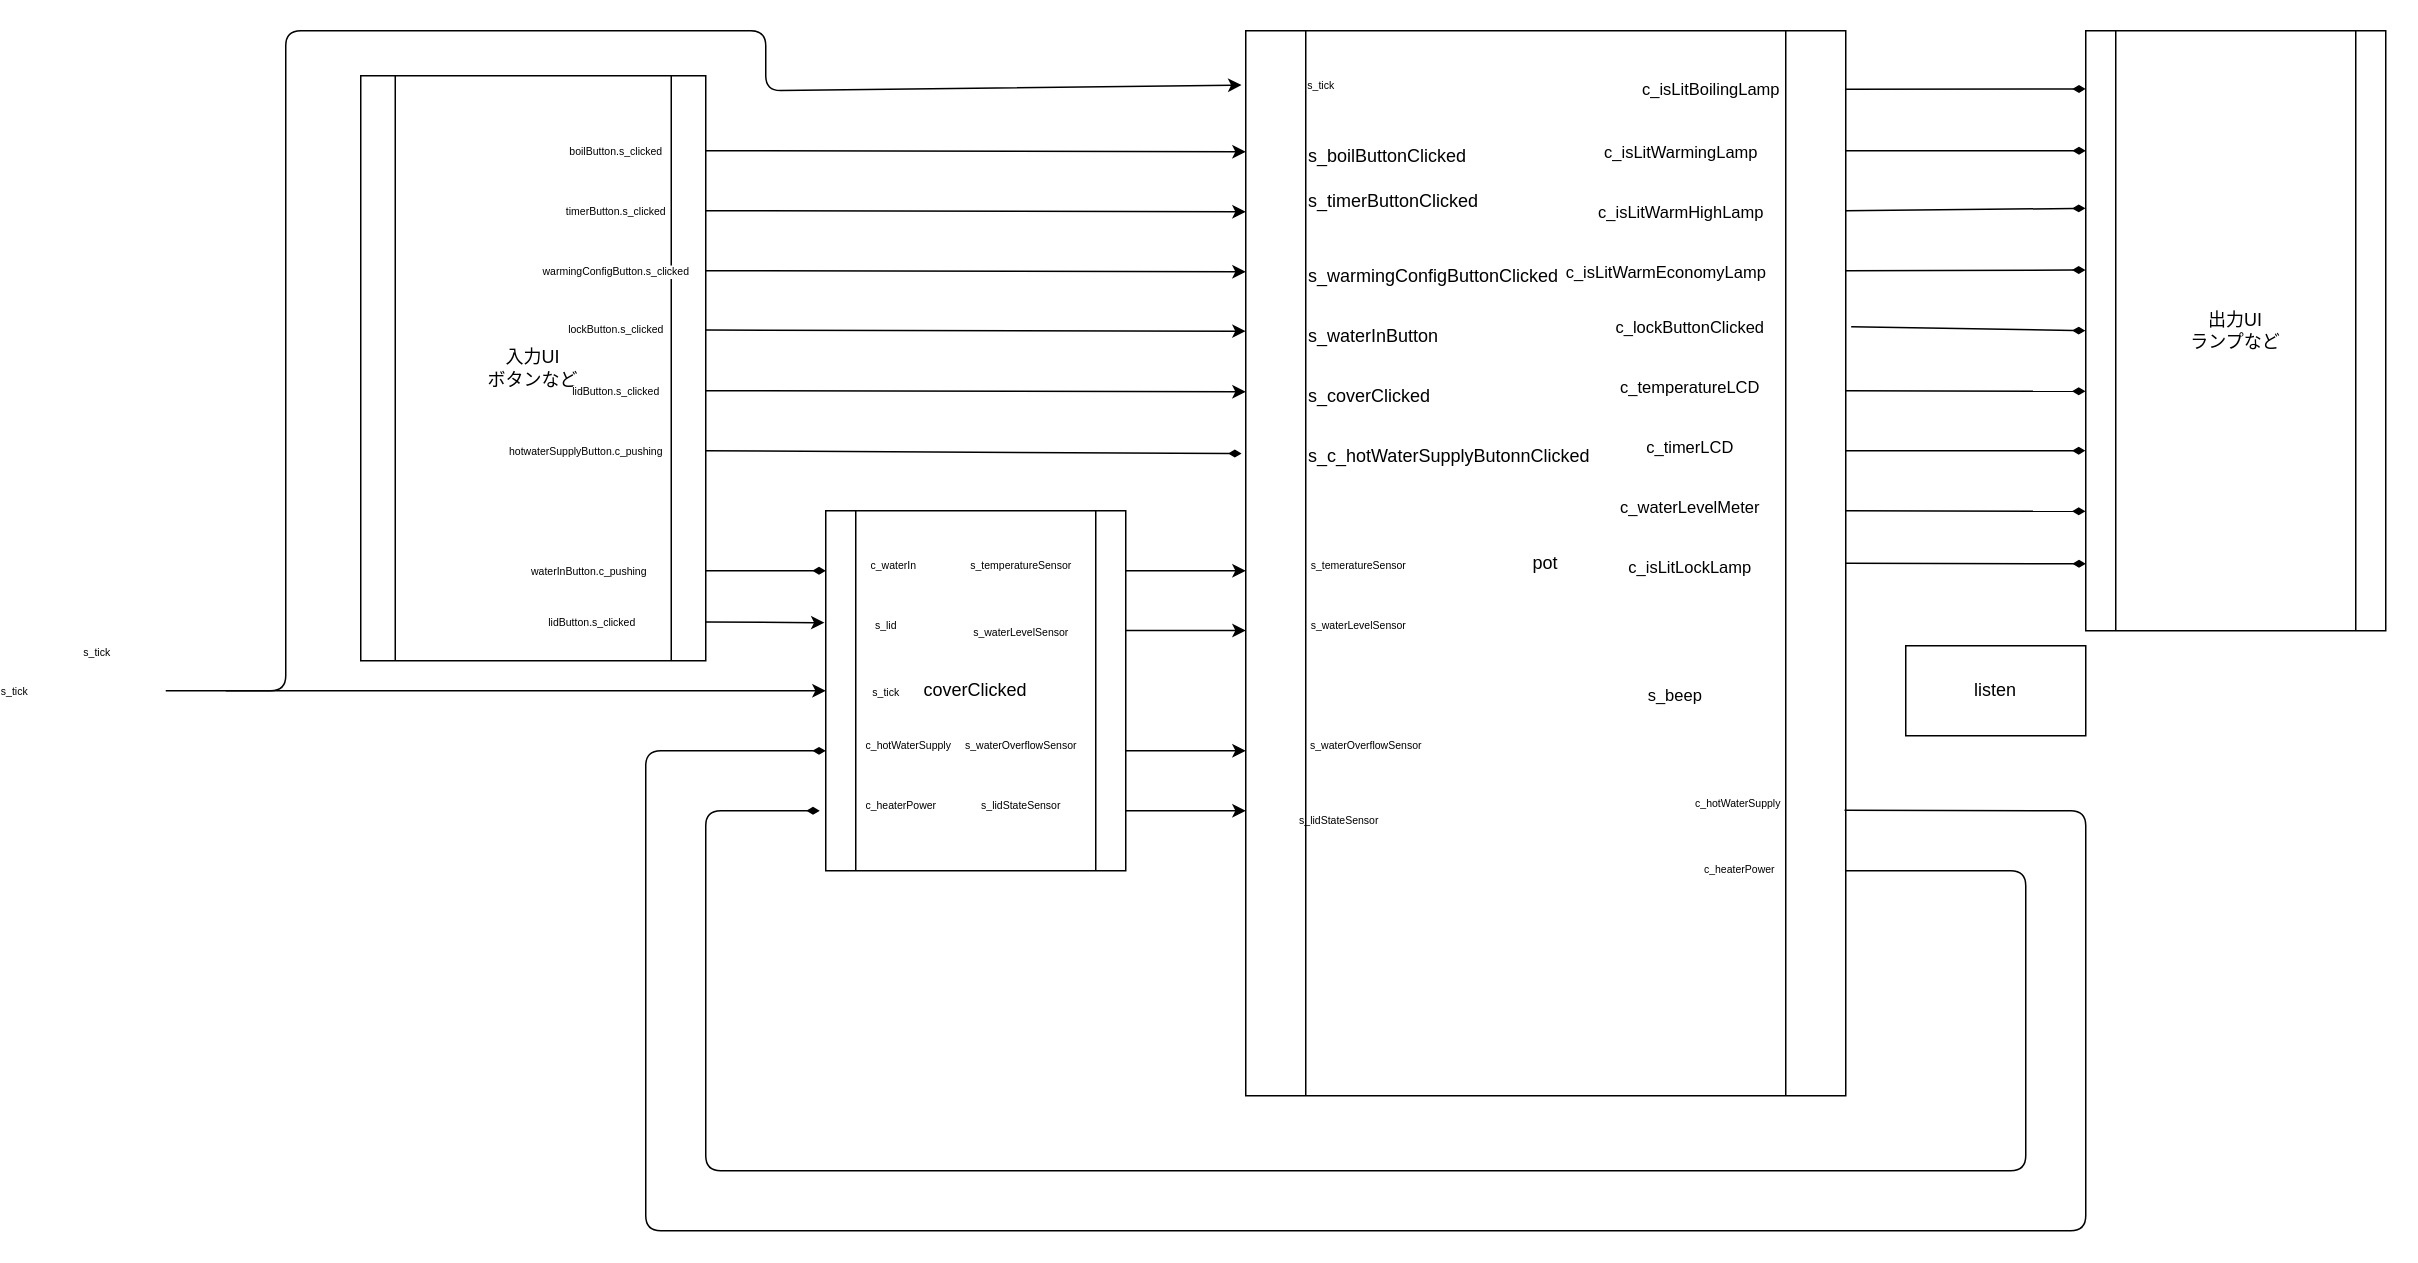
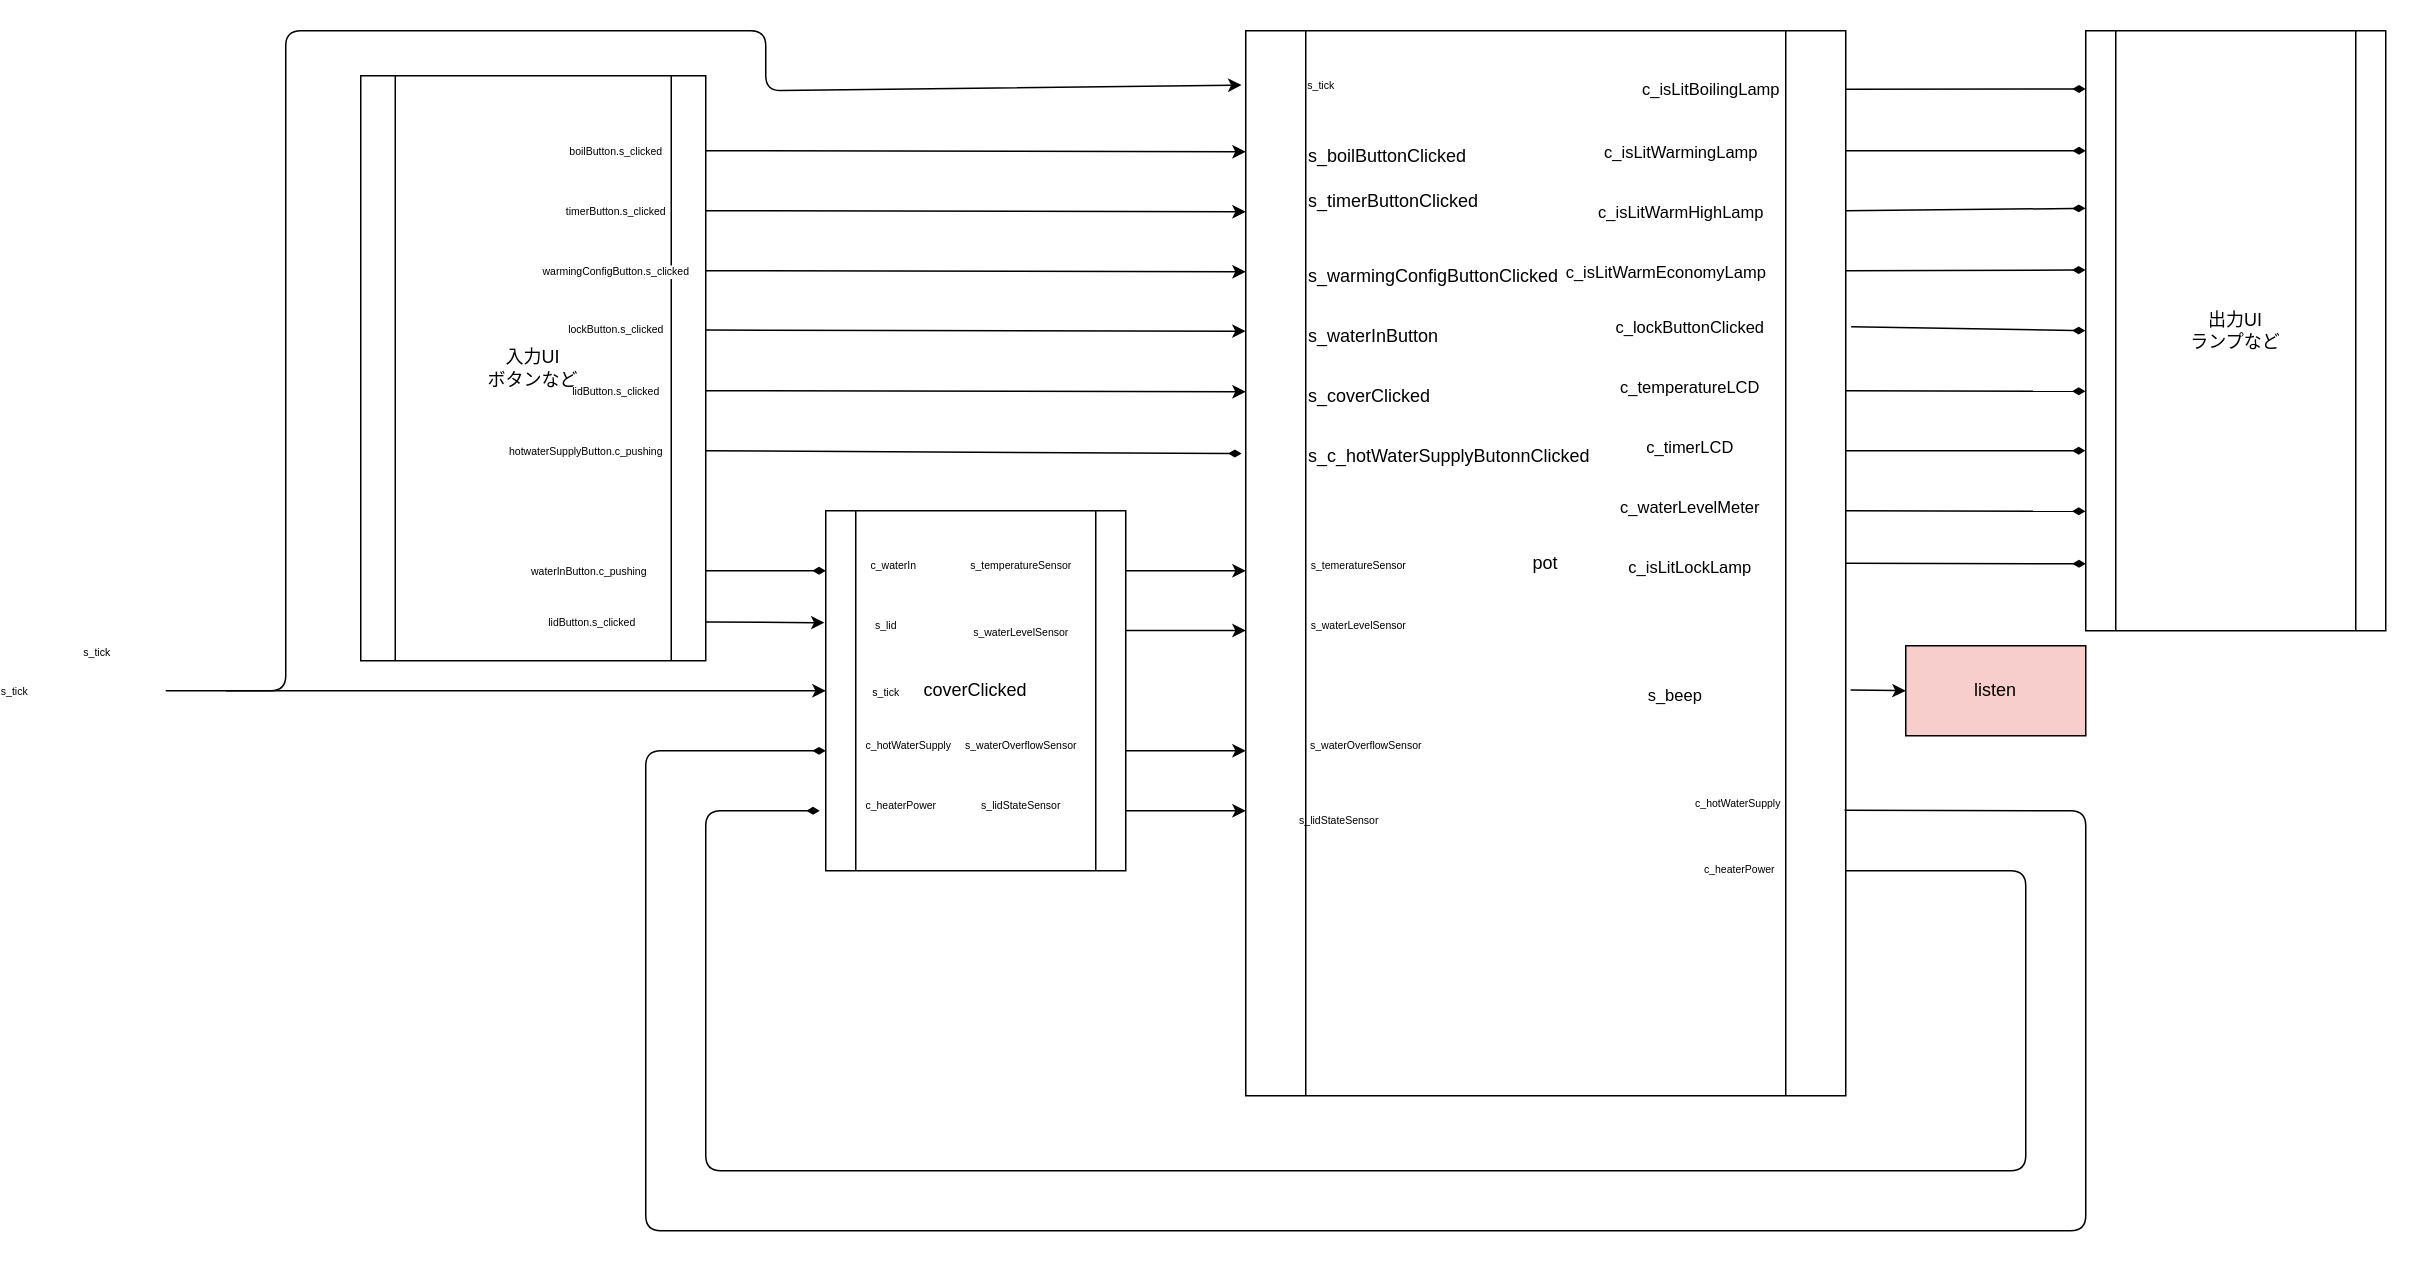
edge "pot" -> "listen": added
node "listen": fillcolor #ffffff -> #f8cecc
